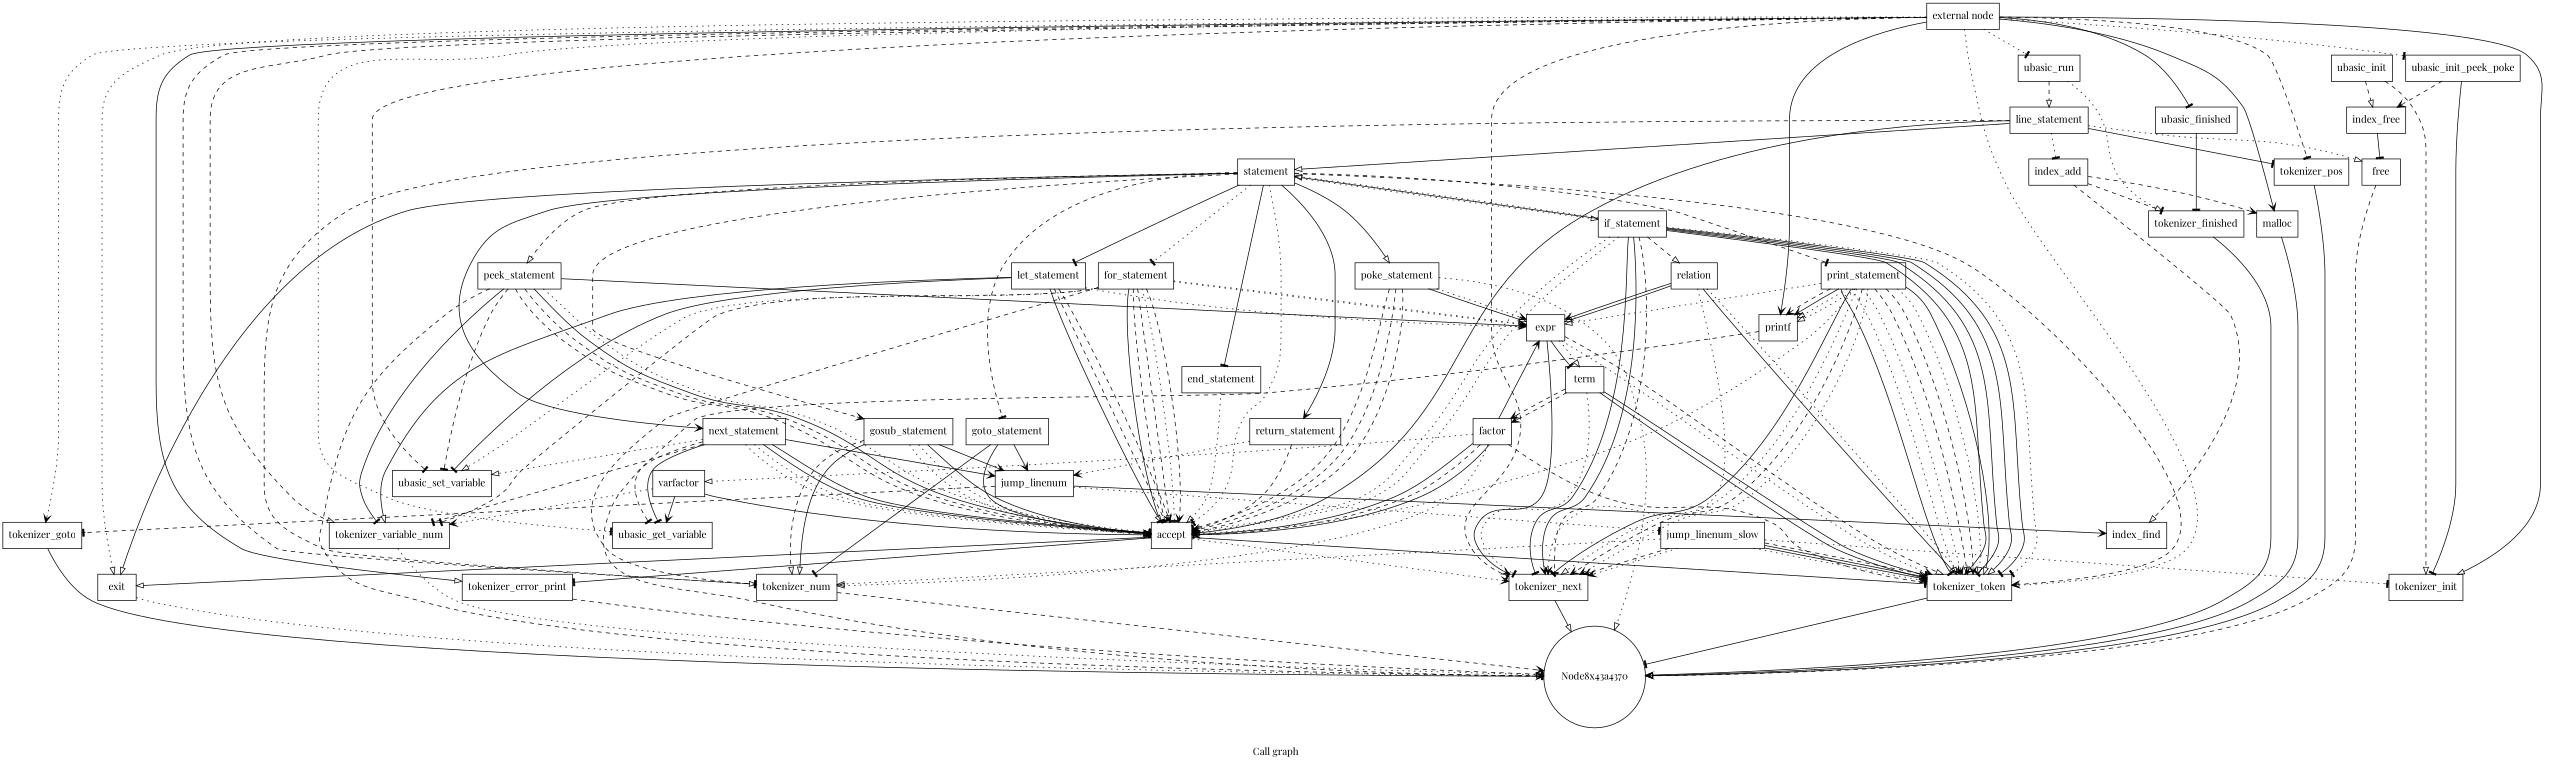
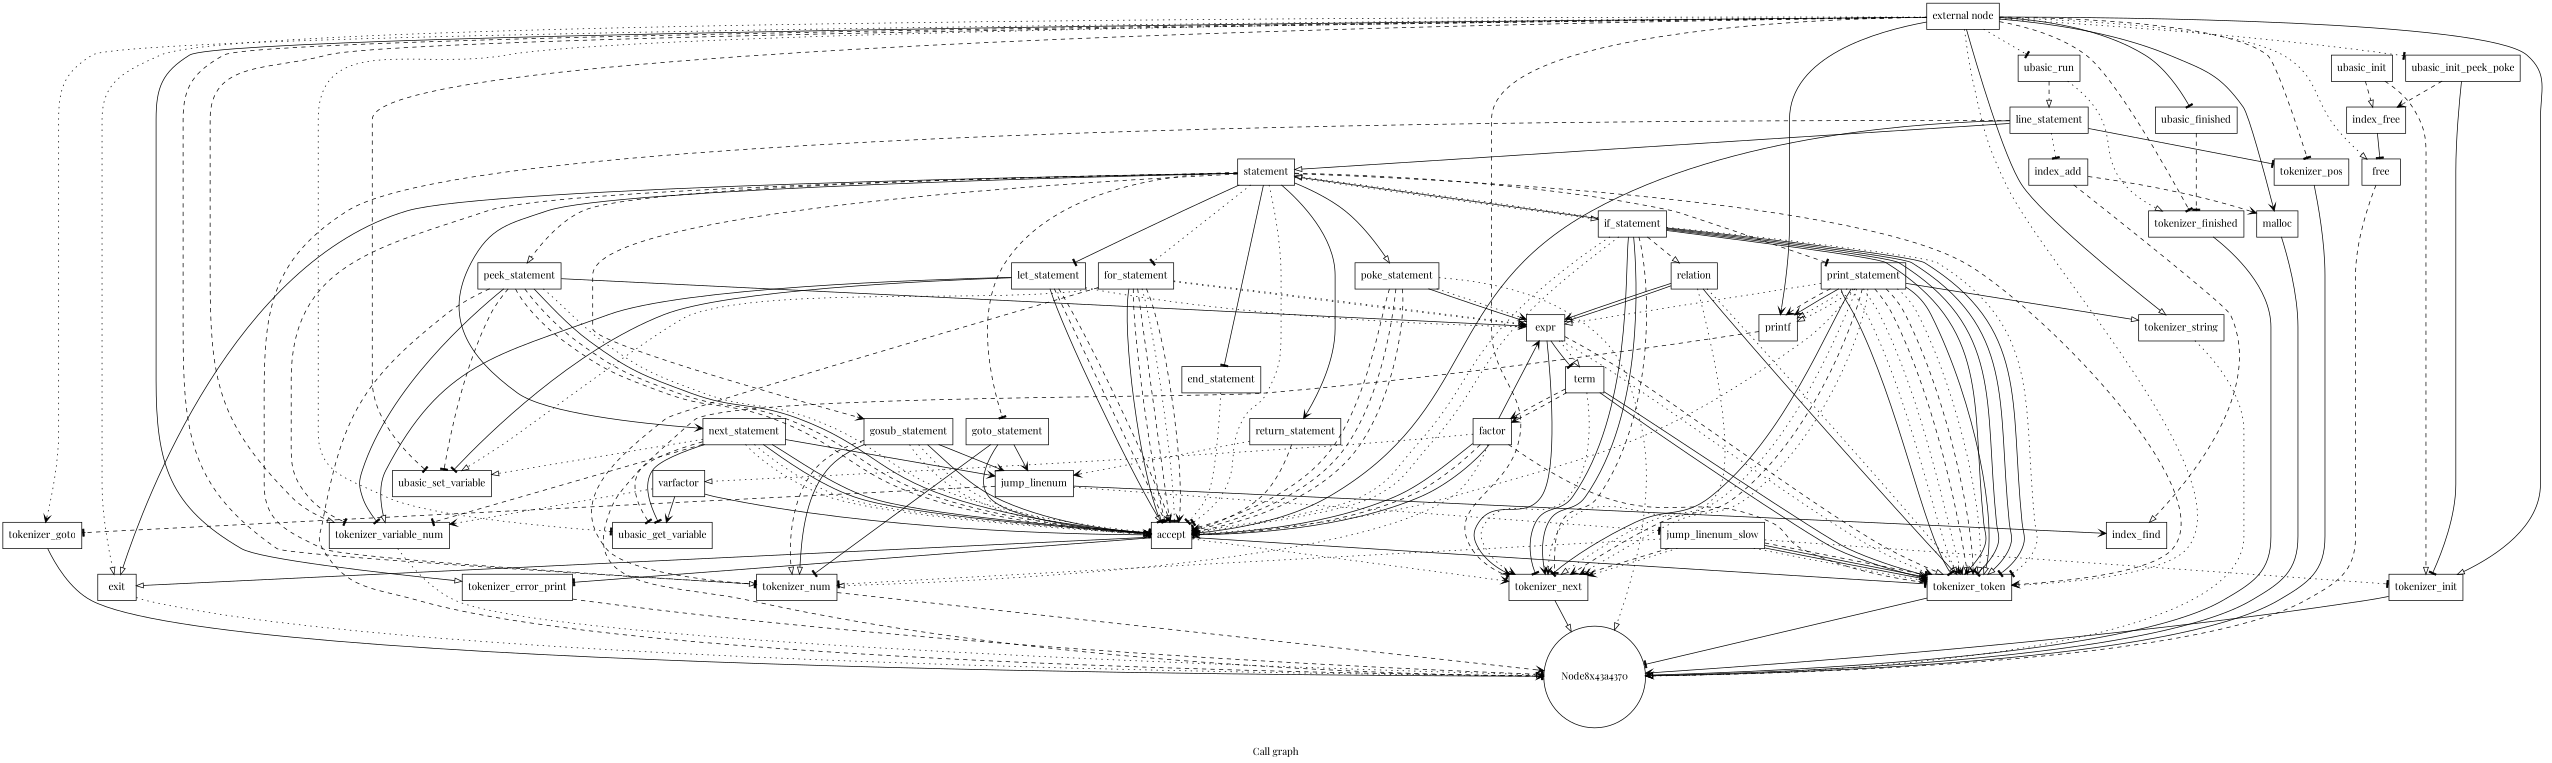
edge "line_statement" -> "free": now "external node" -> "free"
edge "ubasic_finished" -> "tokenizer_finished": style solid -> dashed
edge "index_add" -> "tokenizer_finished": now "external node" -> "tokenizer_finished"
edge "for_statement" -> "tokenizer_variable_num": now "statement" -> "tokenizer_variable_num"
node "tokenizer_string": added
edge "end_statement" -> "accept": arrowhead onormal -> tee
edge "term" -> "tokenizer_next": arrowhead tee -> vee
edge "jump_linenum_slow" -> "tokenizer_num": arrowhead onormal -> tee
edge "tokenizer_init" -> "Node8x43a4370": added
